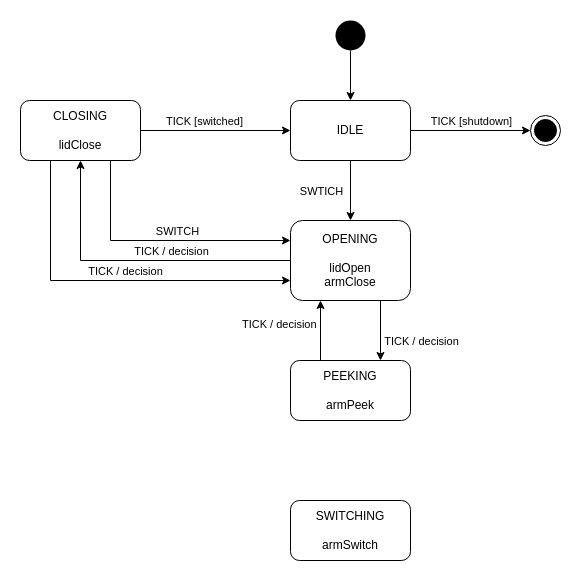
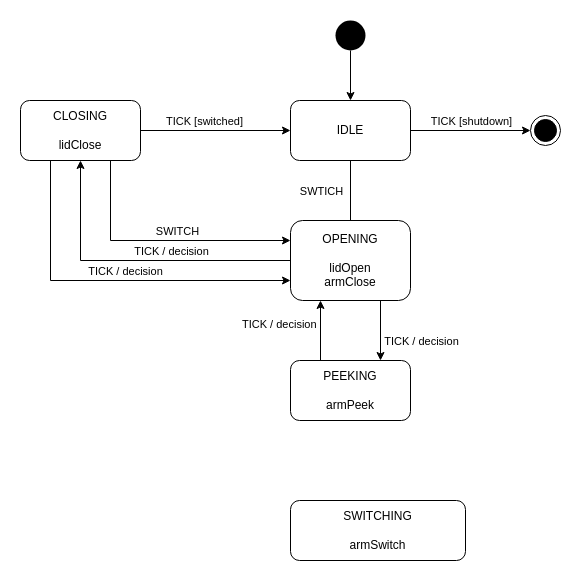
edge "IDLE" -> "OPENING lidOpen armClose": arrowhead classic -> none
node "SWITCHING armSwitch": size 120x60 -> 175x60
